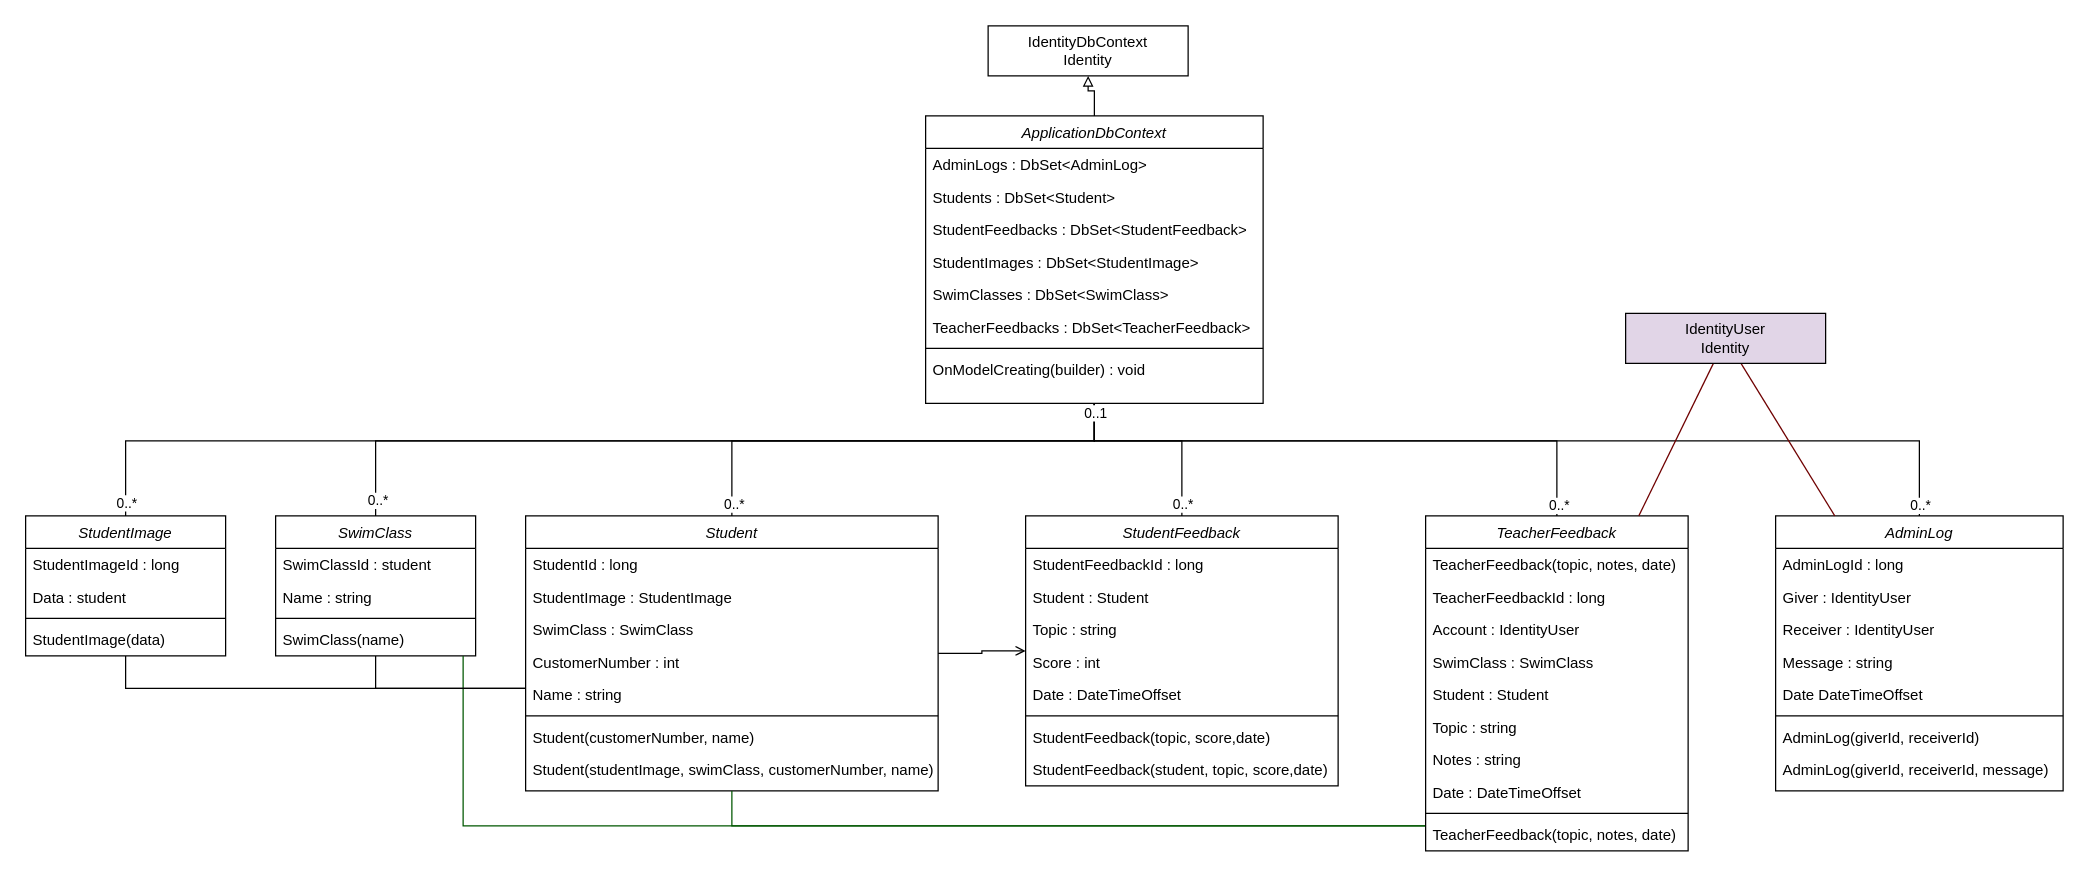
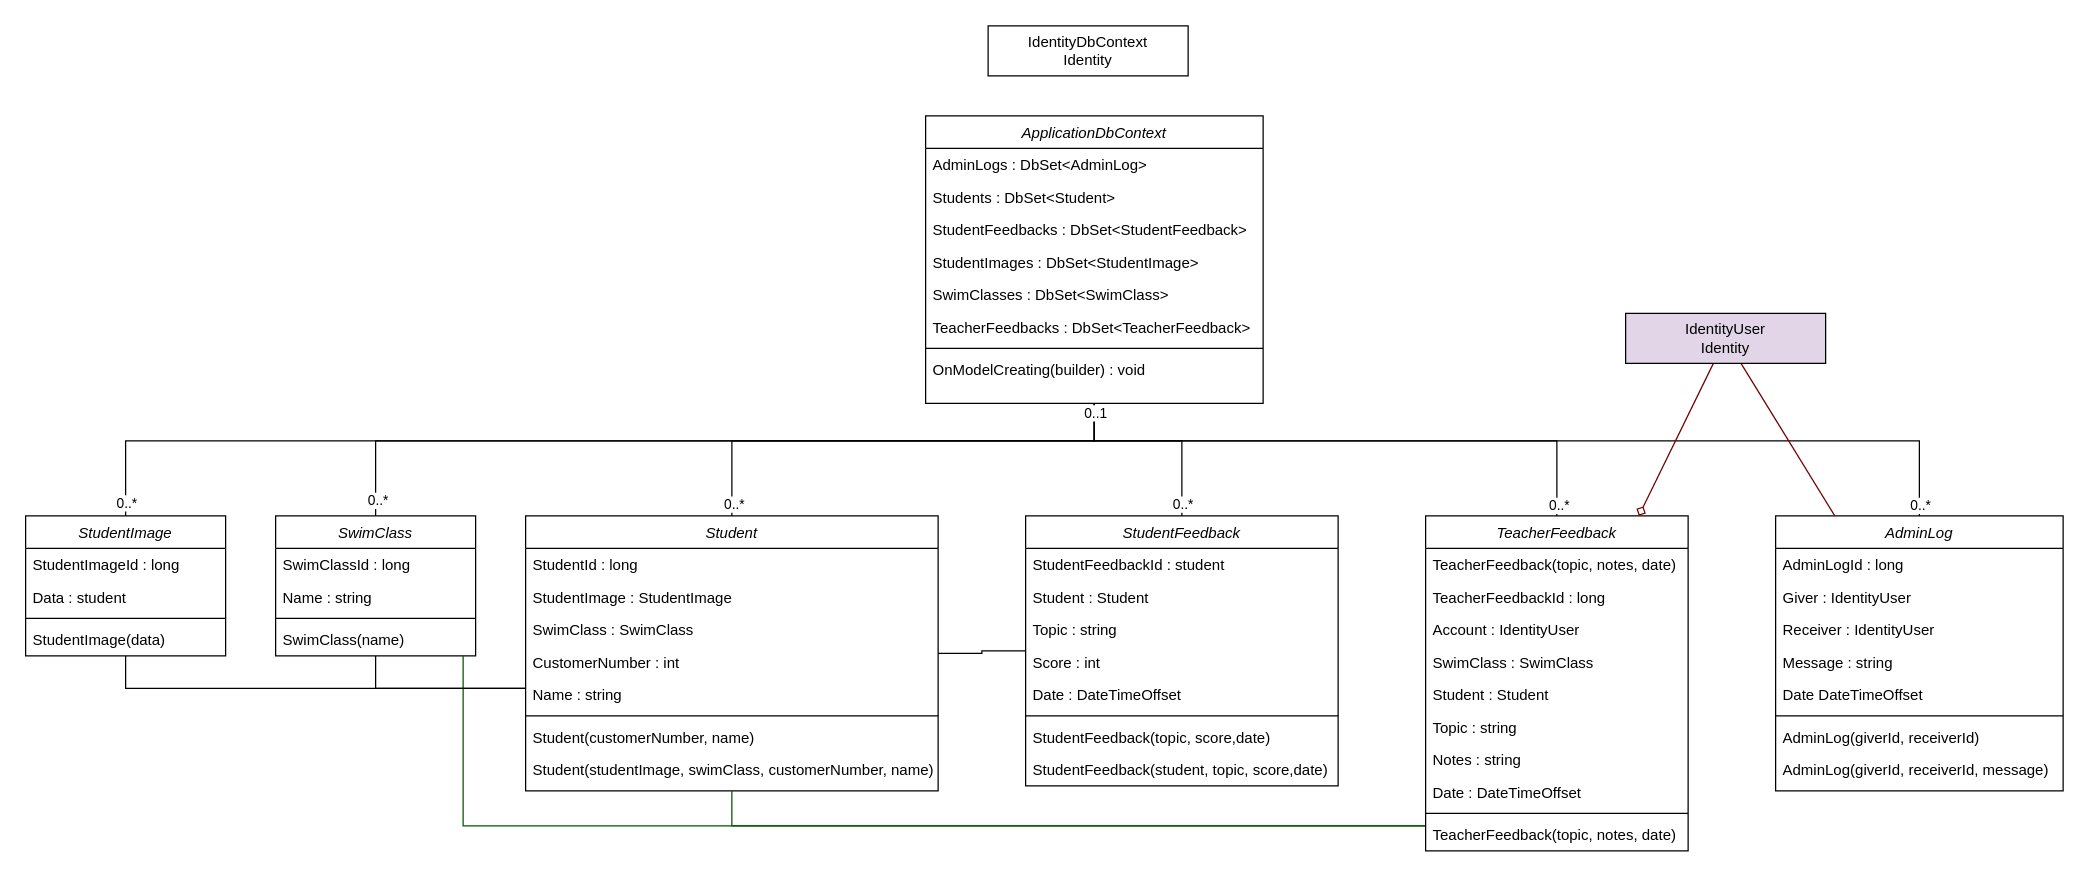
edge "ApplicationDbContext" -> "IdentityDbContext Identity": removed
edge "IdentityUser Identity" -- "TeacherFeedback": arrowhead none -> diamond
node "SwimClassId : student": label "SwimClassId : student" -> "SwimClassId : long"
node "StudentFeedbackId : long": label "StudentFeedbackId : long" -> "StudentFeedbackId : student"
edge "Student" -> "StudentFeedback": arrowhead open -> none
